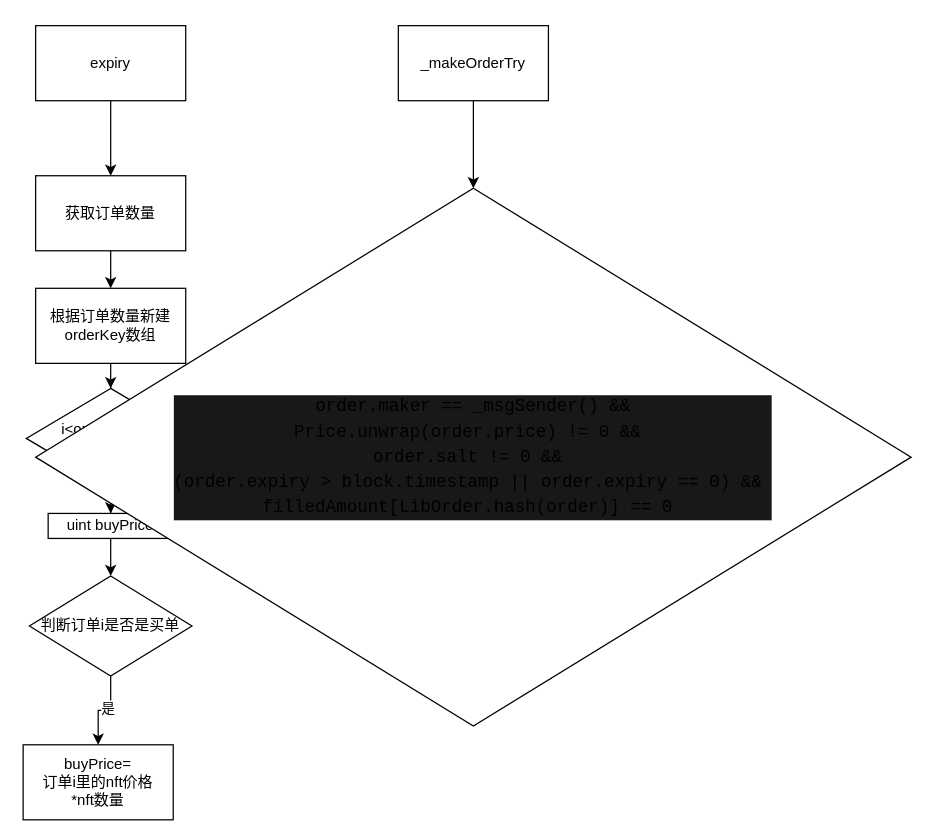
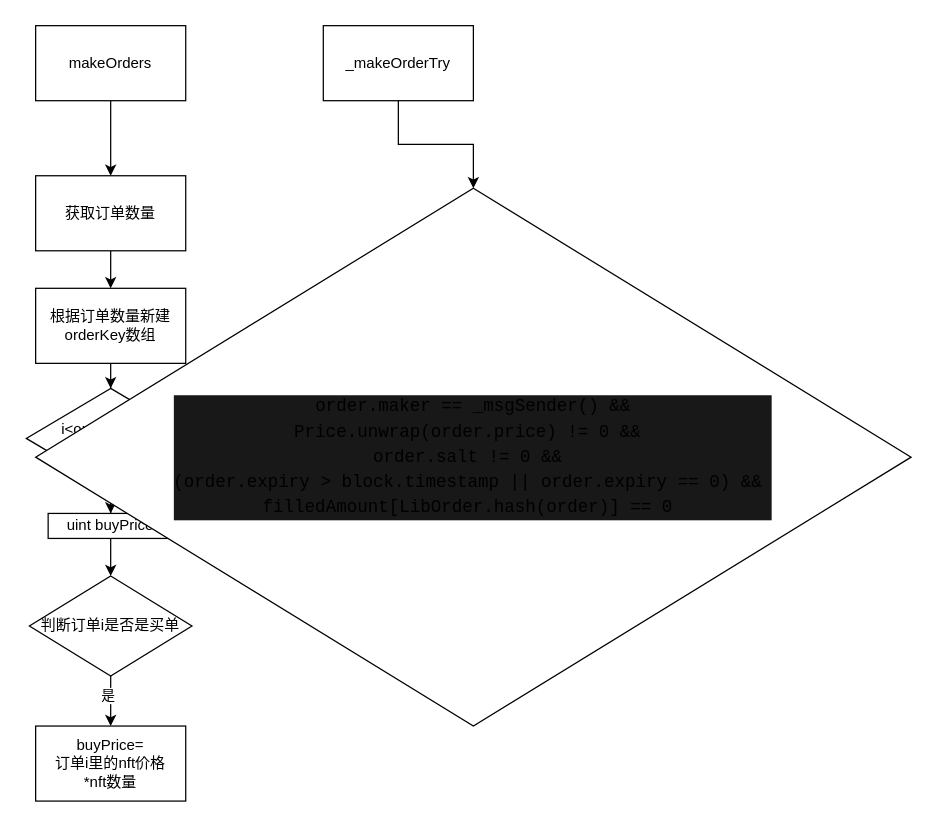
node "expiry": label "expiry" -> "makeOrders"
node "_makeOrderTry": moved (473, 63) -> (398, 63)
node "buyPrice= 订单i里的nft价格 *nft数量": moved (98, 782) -> (111, 763)
